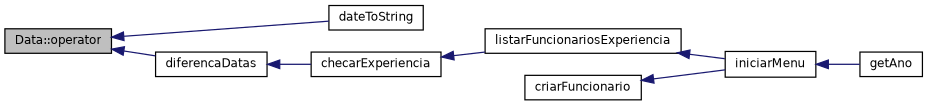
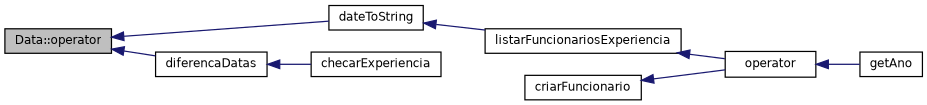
edge "listarFuncionariosExperiencia" -> "checarExperiencia": now "listarFuncionariosExperiencia" -> "dateToString"
node "iniciarMenu": label "iniciarMenu" -> "operator"
